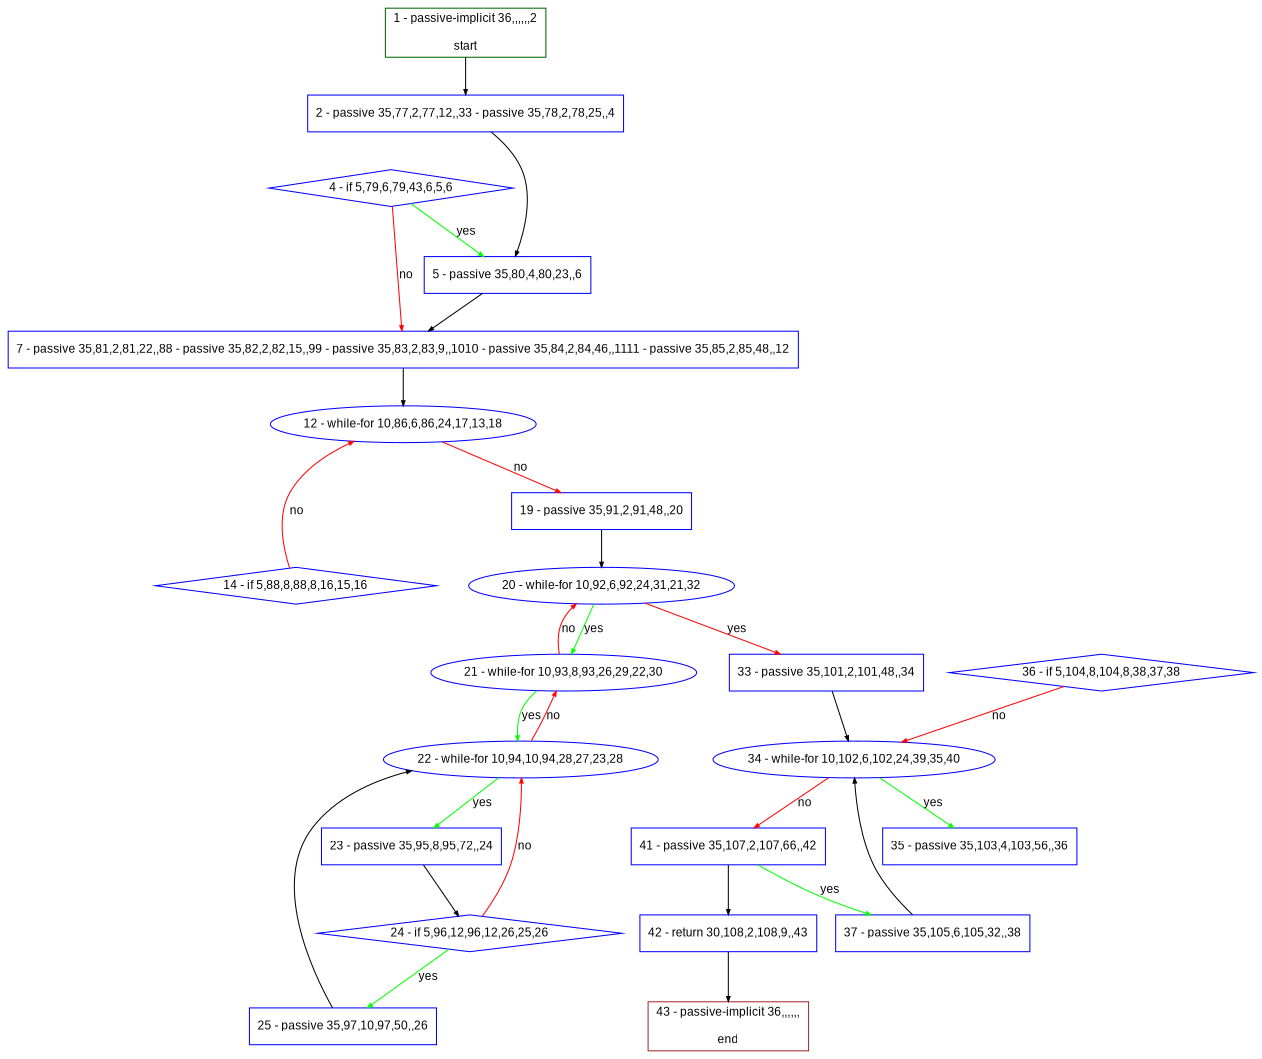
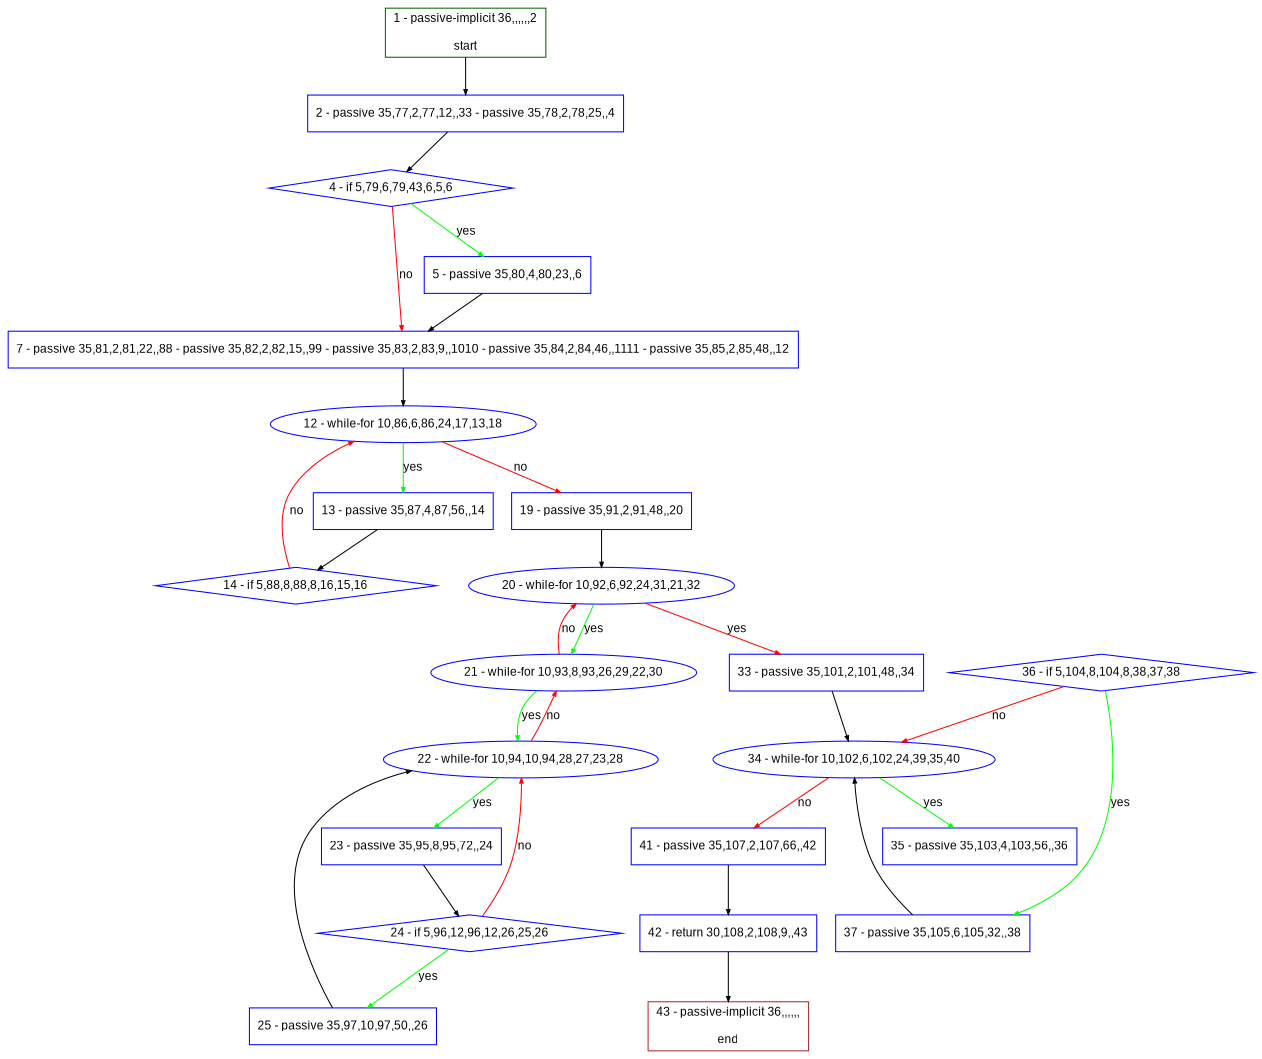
edge "2 - passive 35,77,2,77,12,,33 - passive 35,78,2,78,25,,4" -> "5 - passive 35,80,4,80,23,,6": now "2 - passive 35,77,2,77,12,,33 - passive 35,78,2,78,25,,4" -> "4 - if 5,79,6,79,43,6,5,6"
node "13 - passive 35,87,4,87,56,,14": added
edge "41 - passive 35,107,2,107,66,,42" -> "37 - passive 35,105,6,105,32,,38": now "36 - if 5,104,8,104,8,38,37,38" -> "37 - passive 35,105,6,105,32,,38"
